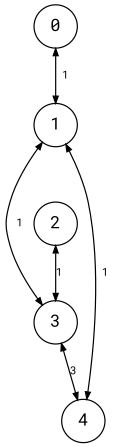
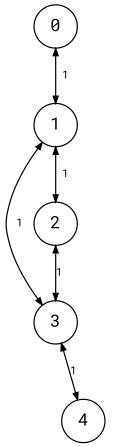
edge "1" -- "4": now "1" -- "2"
edge "3" -- "4": label "3" -> "1"
